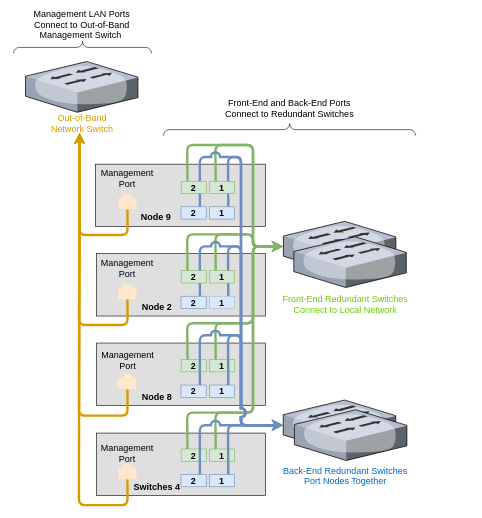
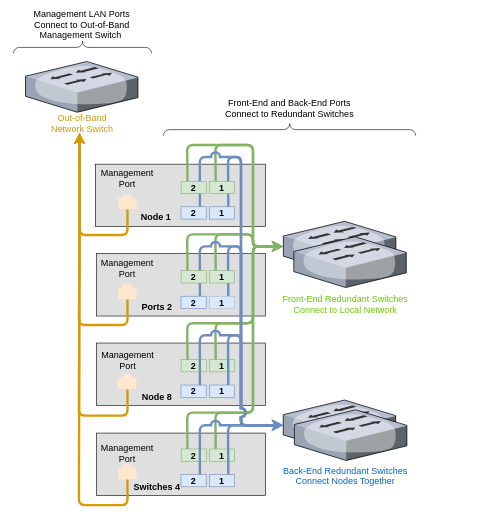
node "Node 9": label "Node 9" -> "Node 1"
node "Node 2": label "Node 2" -> "Ports 2"
node "Back-End Redundant Switches Port Nodes Together": label "Back-End Redundant Switches Port Nodes Together" -> "Back-End Redundant Switches Connect Nodes Together"
